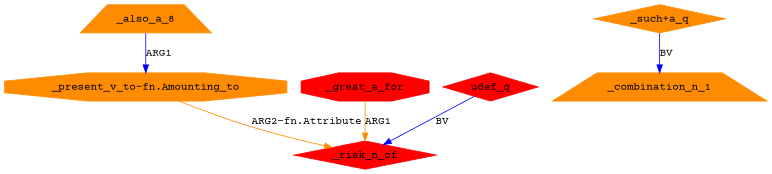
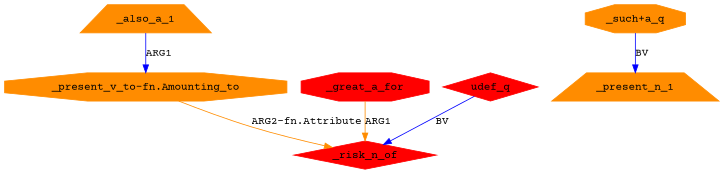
node "_also_a_8": label "_also_a_8" -> "_also_a_1"
node "_such+a_q": shape diamond -> octagon
node "_combination_n_1": label "_combination_n_1" -> "_present_n_1"
